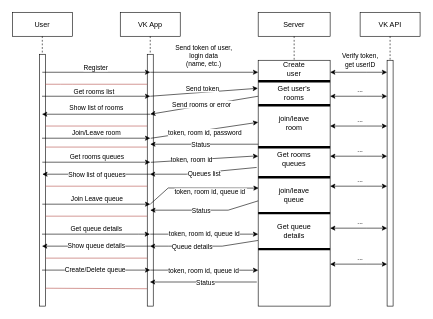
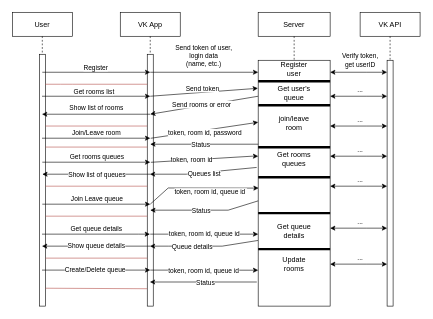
node "Create user": label "Create user" -> "Register user"
node "Get user's rooms": label "Get user's rooms" -> "Get user's queue"
node "join/leave queue": removed
node "Update rooms": added
